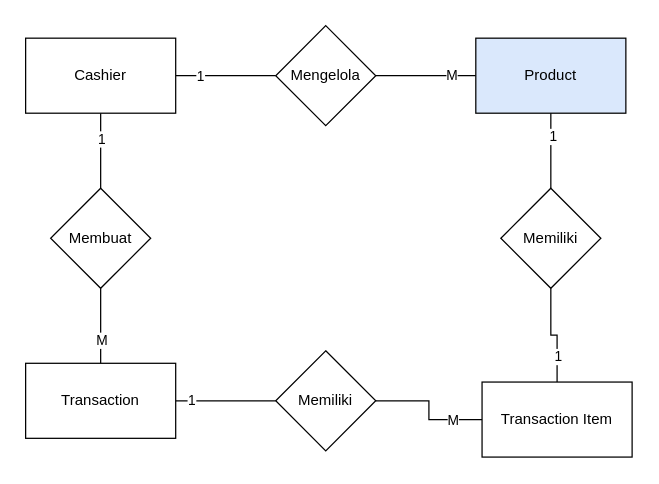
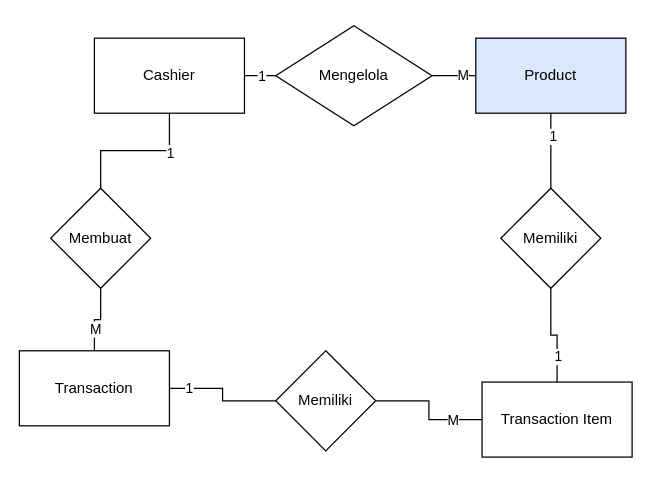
node "Cashier": moved (101, 76) -> (169, 76)
node "Mengelola": size 100x100 -> 156x100
node "Transaction": moved (101, 401) -> (94, 388)
